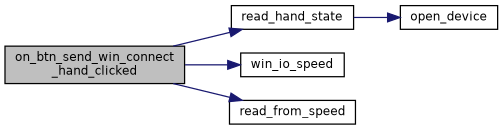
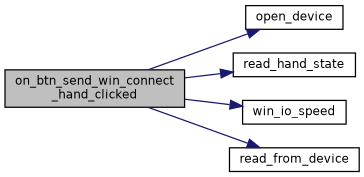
edge "read_hand_state" -> "open_device": now "on_btn_send_win_connect _hand_clicked" -> "open_device"
node "read_from_speed": label "read_from_speed" -> "read_from_device"
